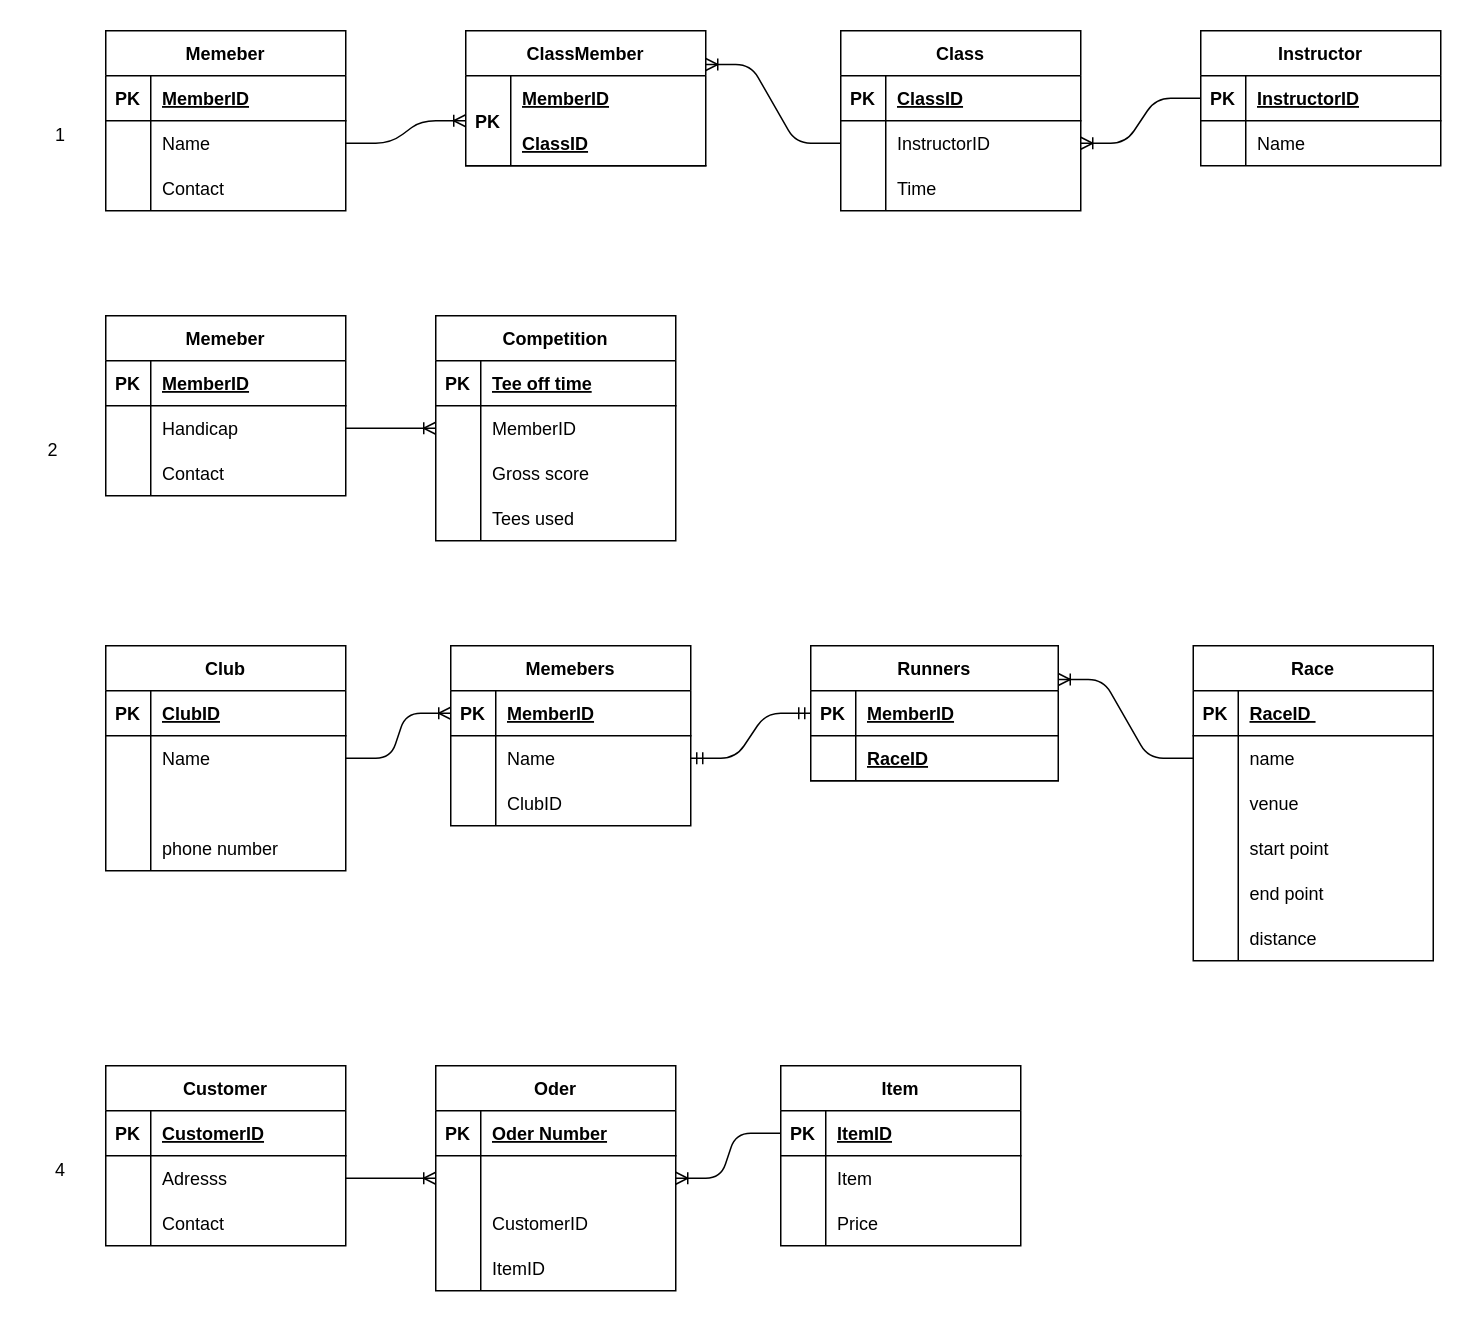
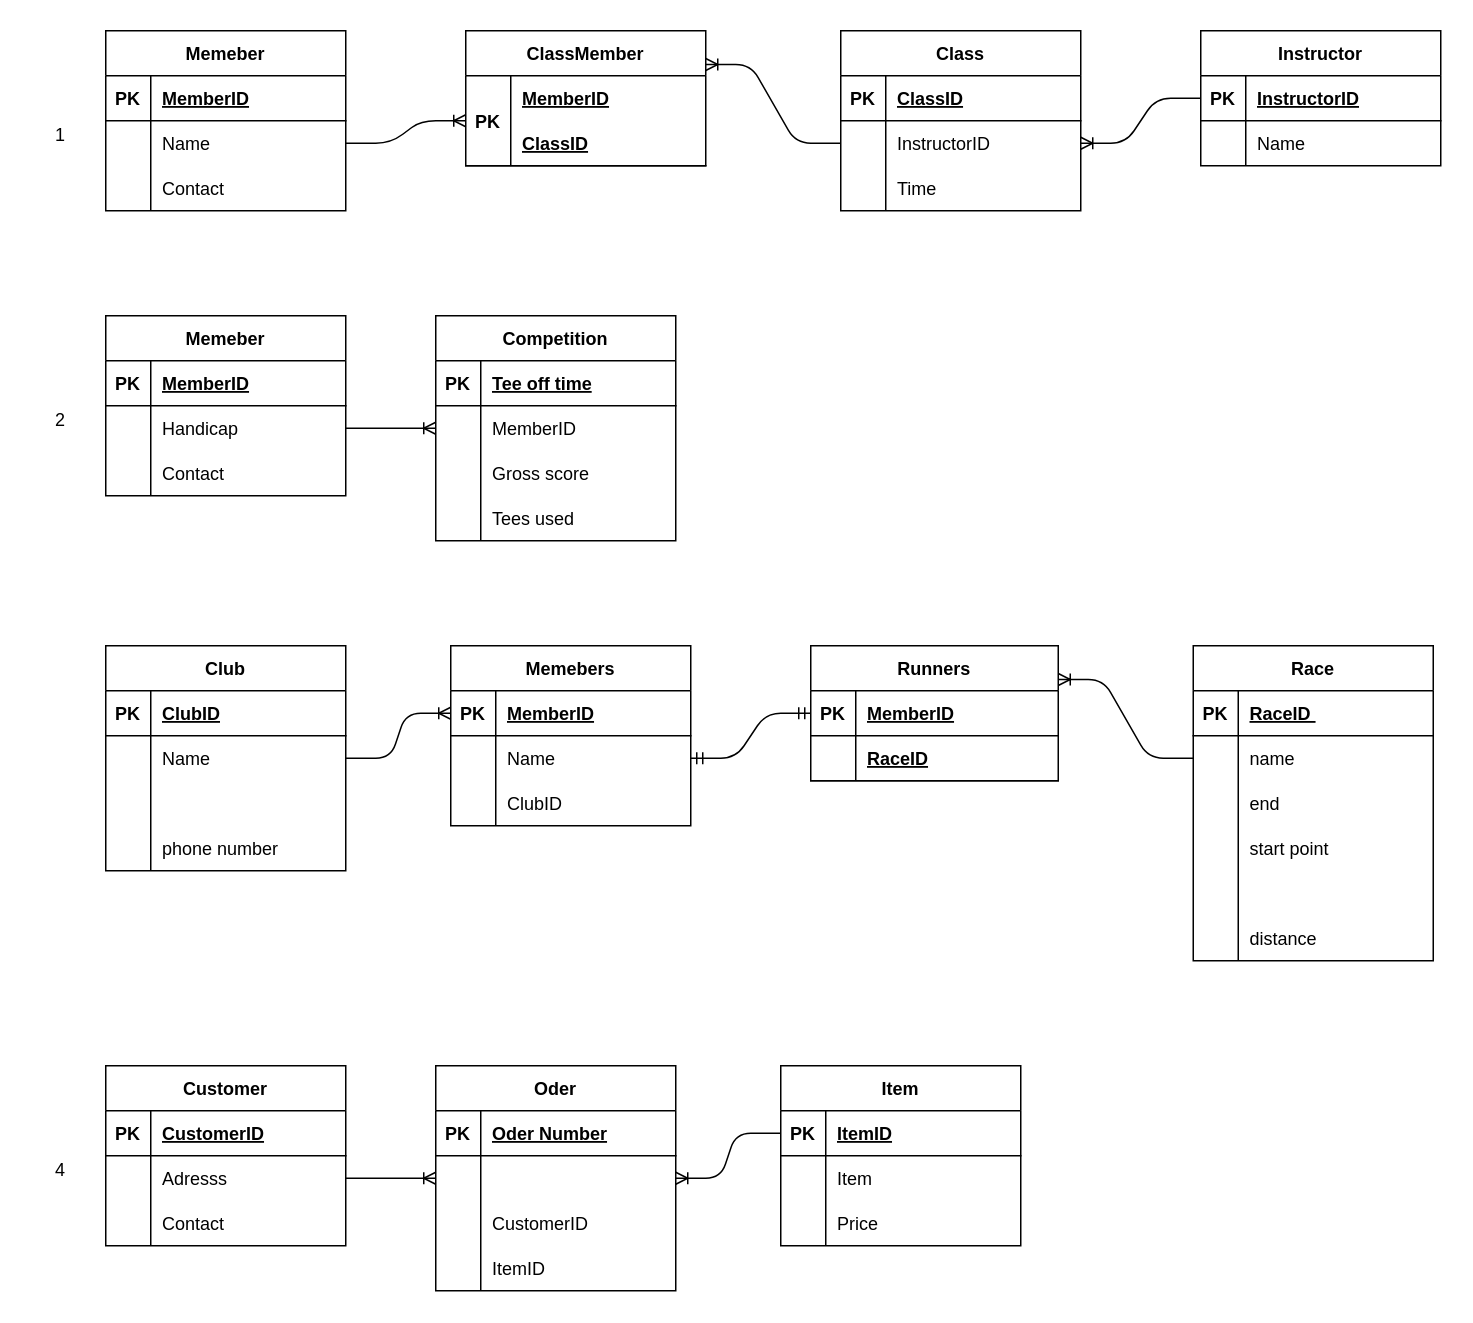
node "2": moved (53, 451) -> (61, 421)
node "venue": label "venue" -> "end"
node "end point": removed
